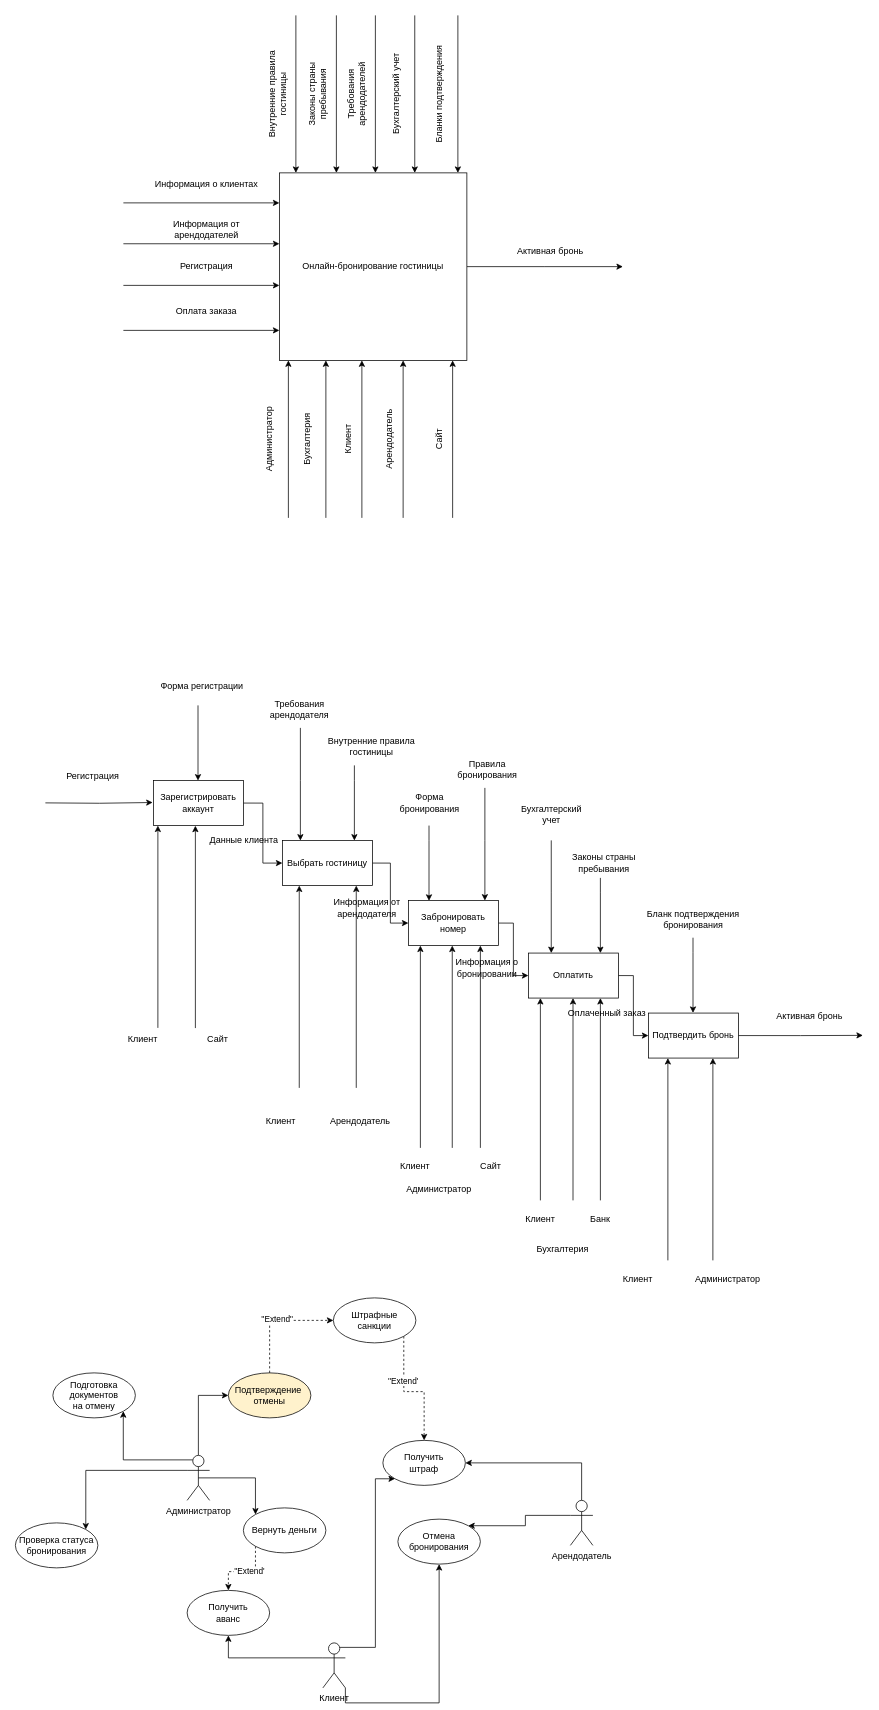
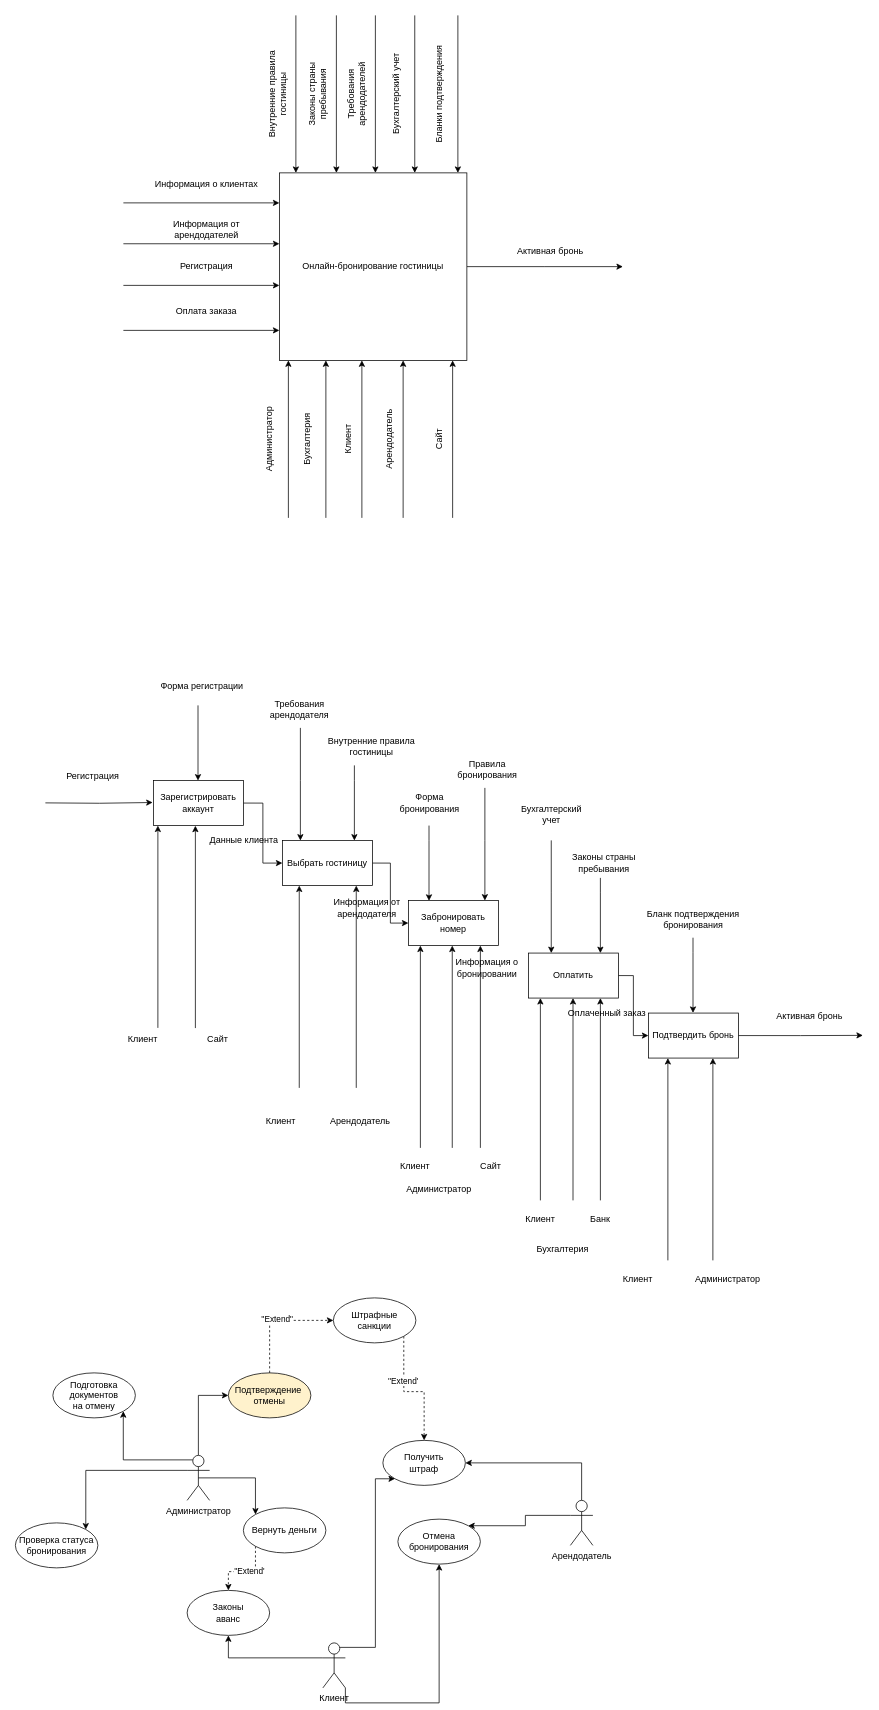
edge "Забронировать номер" -> "Оплатить": removed
node "Получить аванс": label "Получить аванс" -> "Законы аванс"
